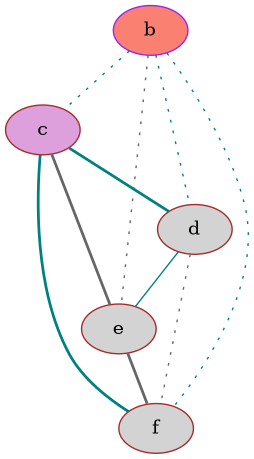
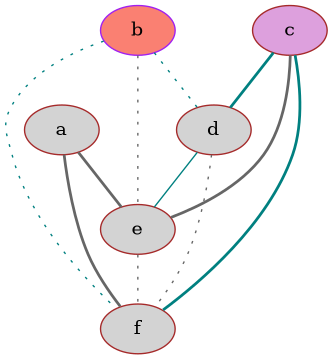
edge "b" -- "c": removed
node "a": added
edge "e" -- "f": style bold -> dotted
